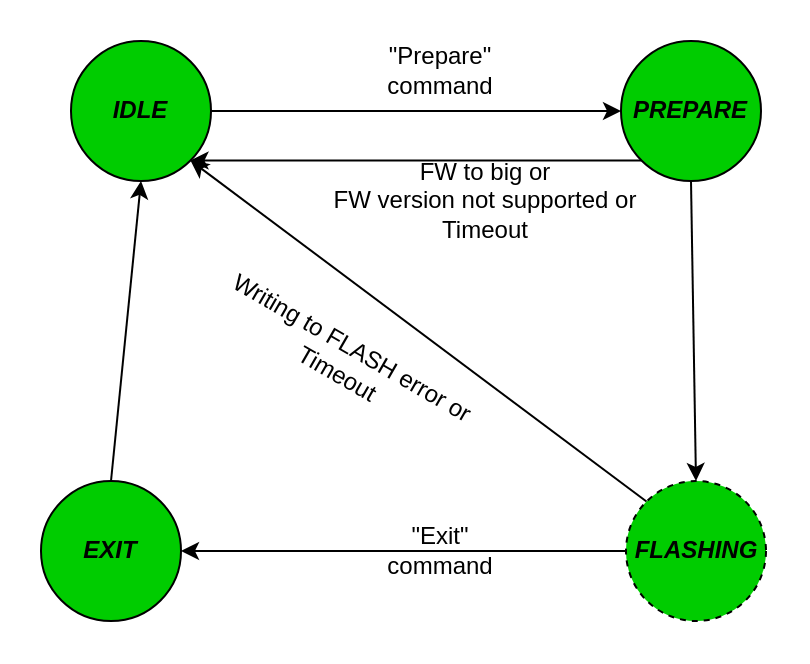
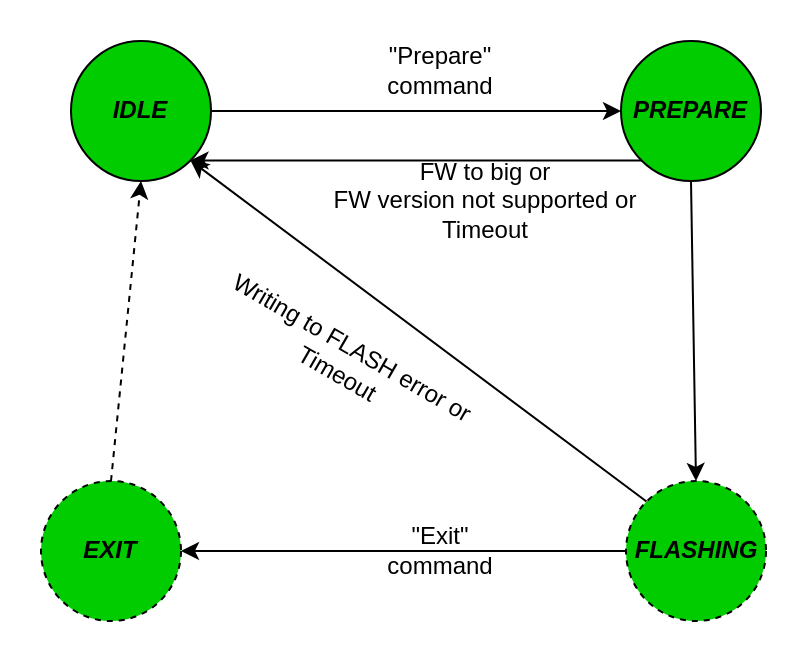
edge "EXIT" -> "IDLE": style solid -> dashed
node "EXIT": style solid -> dashed
